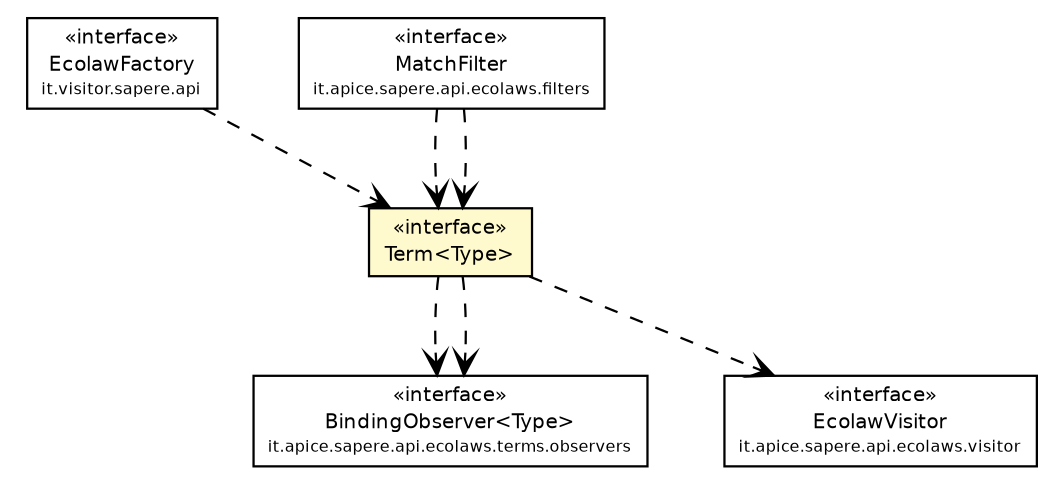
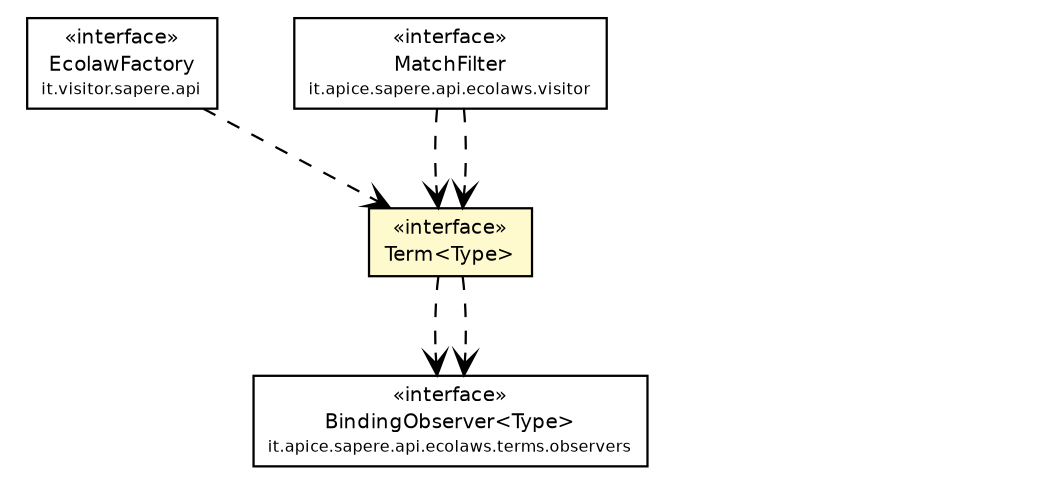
node "MatchFilter": text "it.apice.sapere.api.ecolaws.filters" -> "it.apice.sapere.api.ecolaws.visitor"
node "EcolawVisitor": removed
